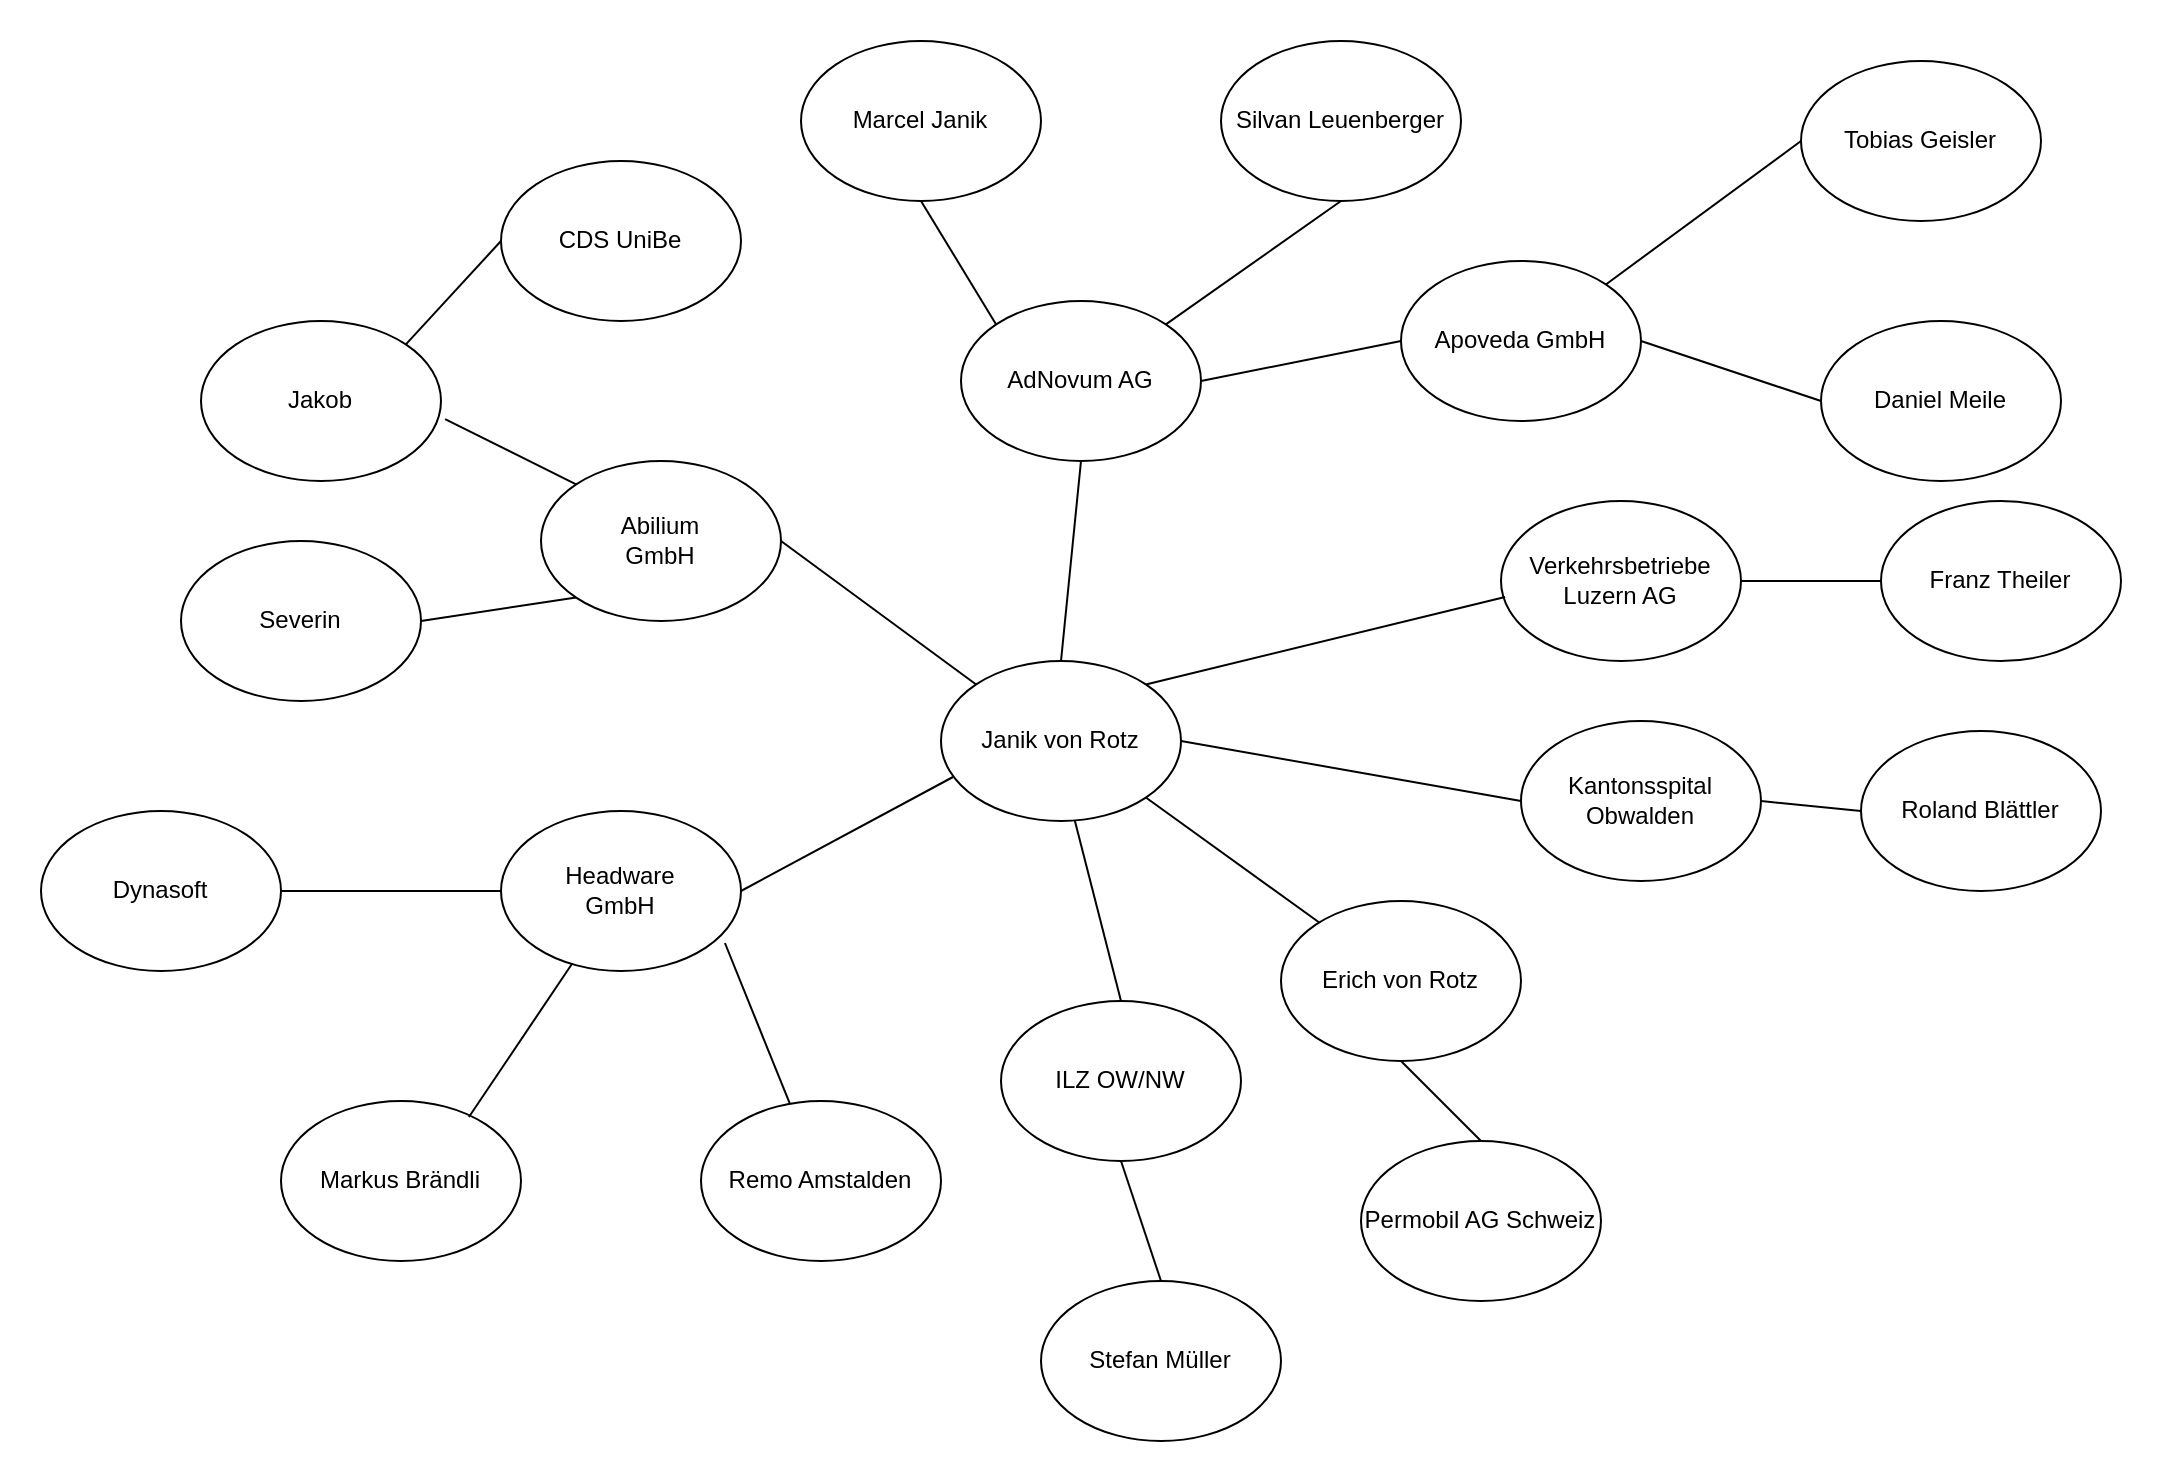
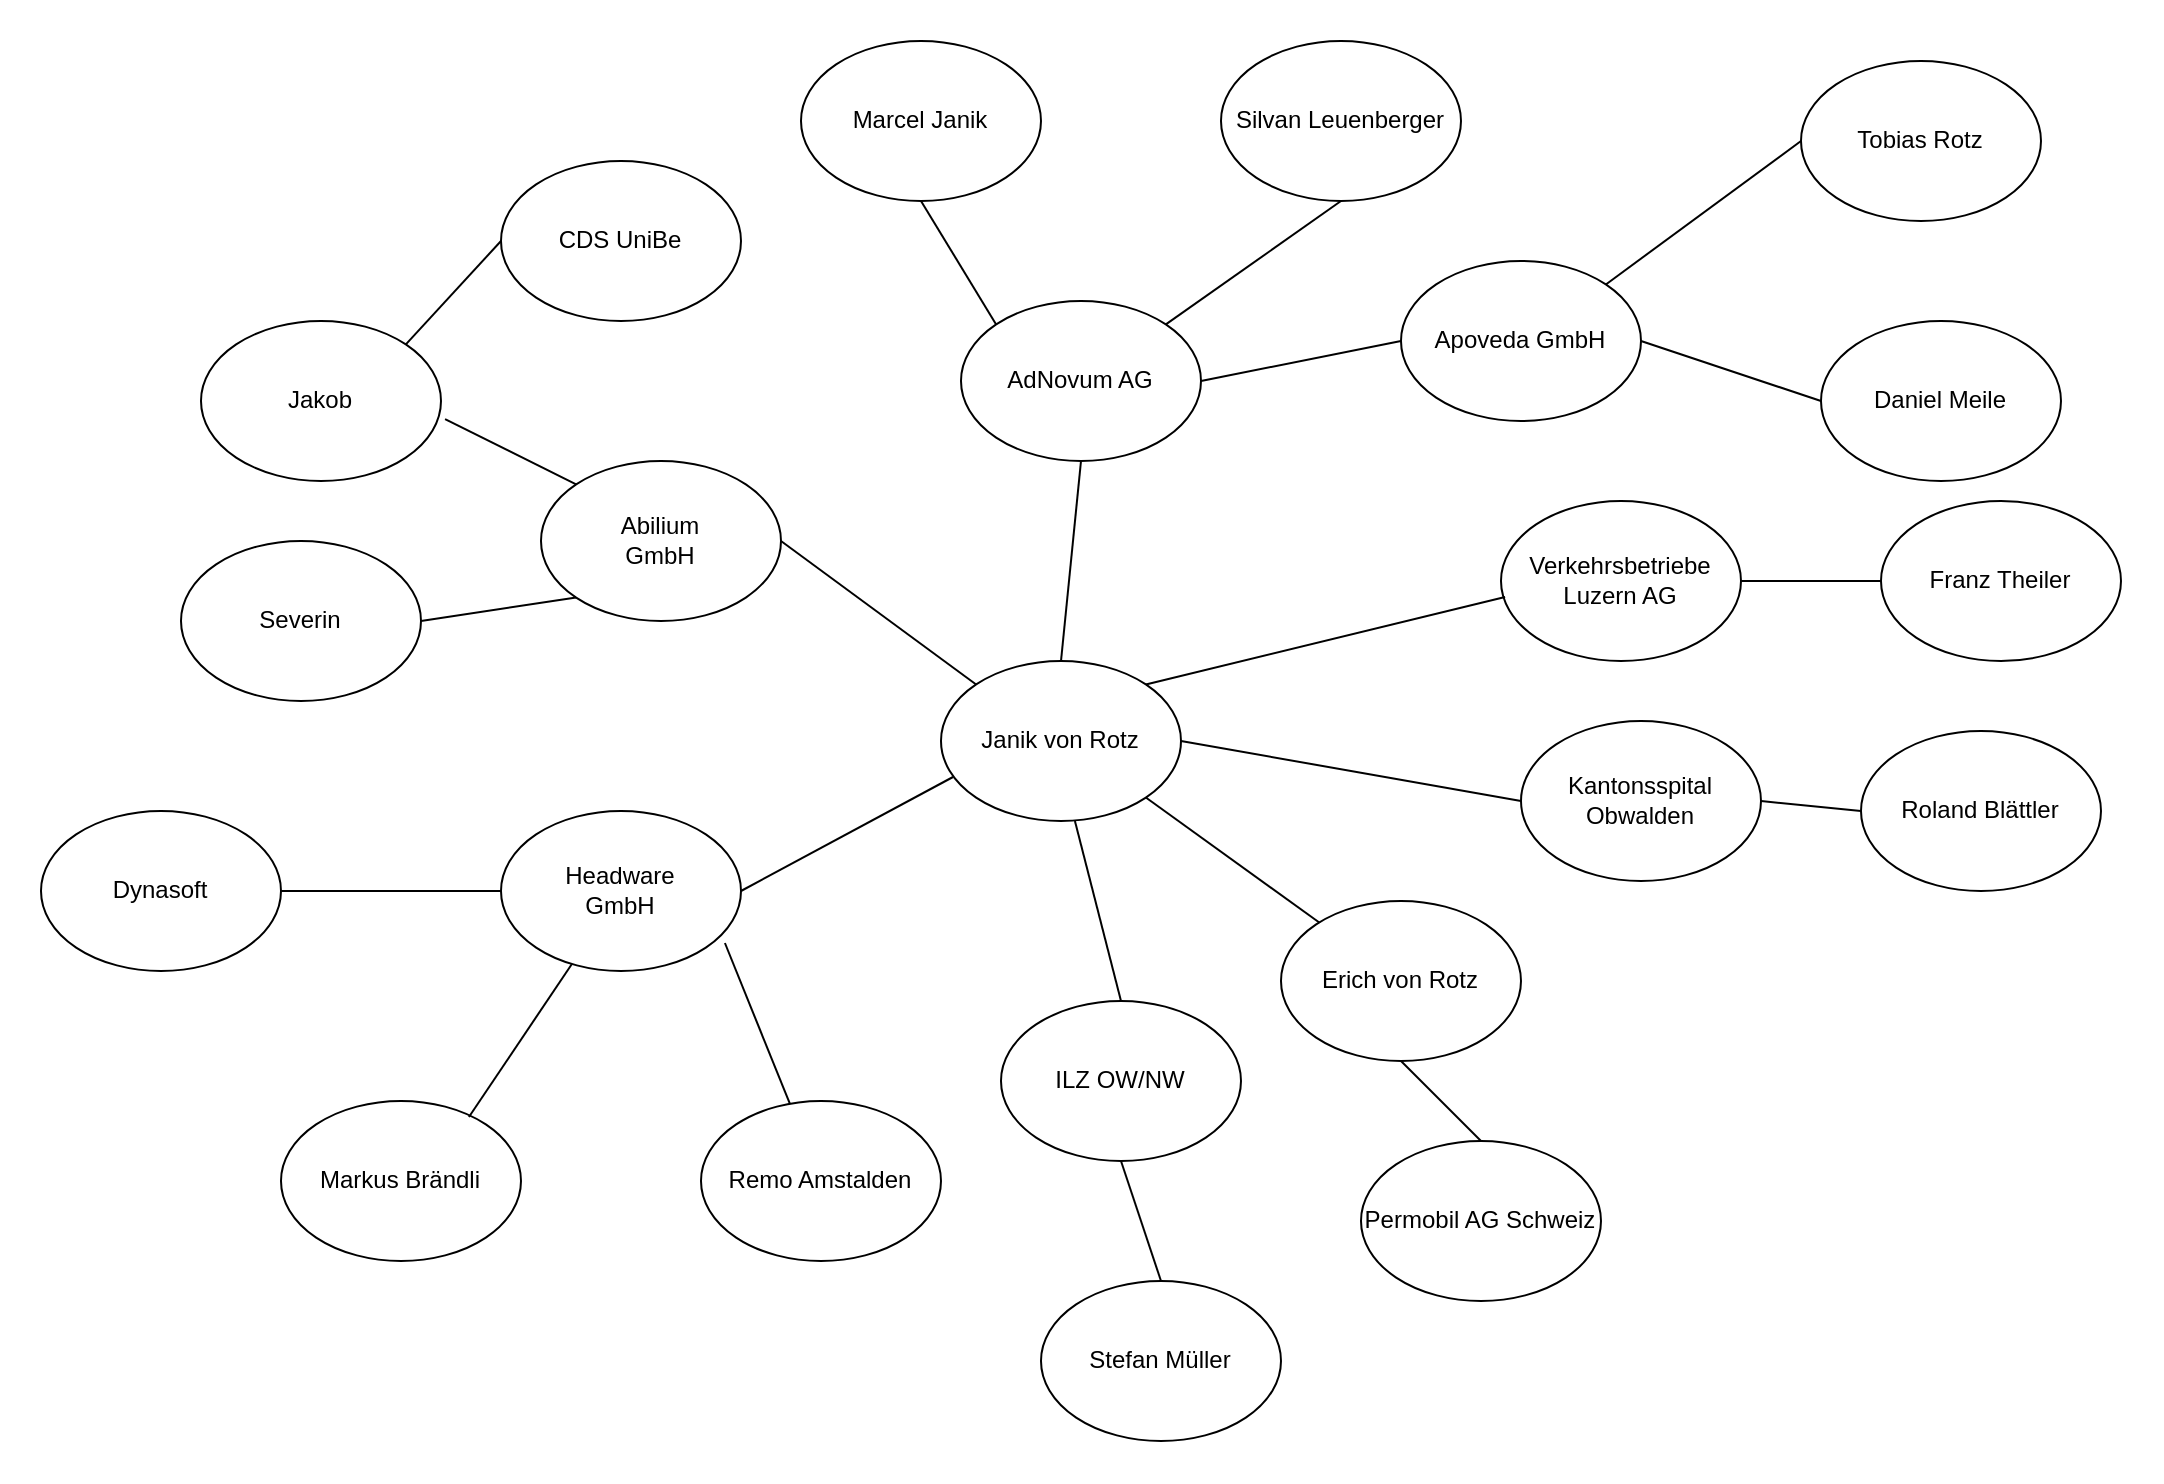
node "Tobias Geisler": label "Tobias Geisler" -> "Tobias Rotz"
